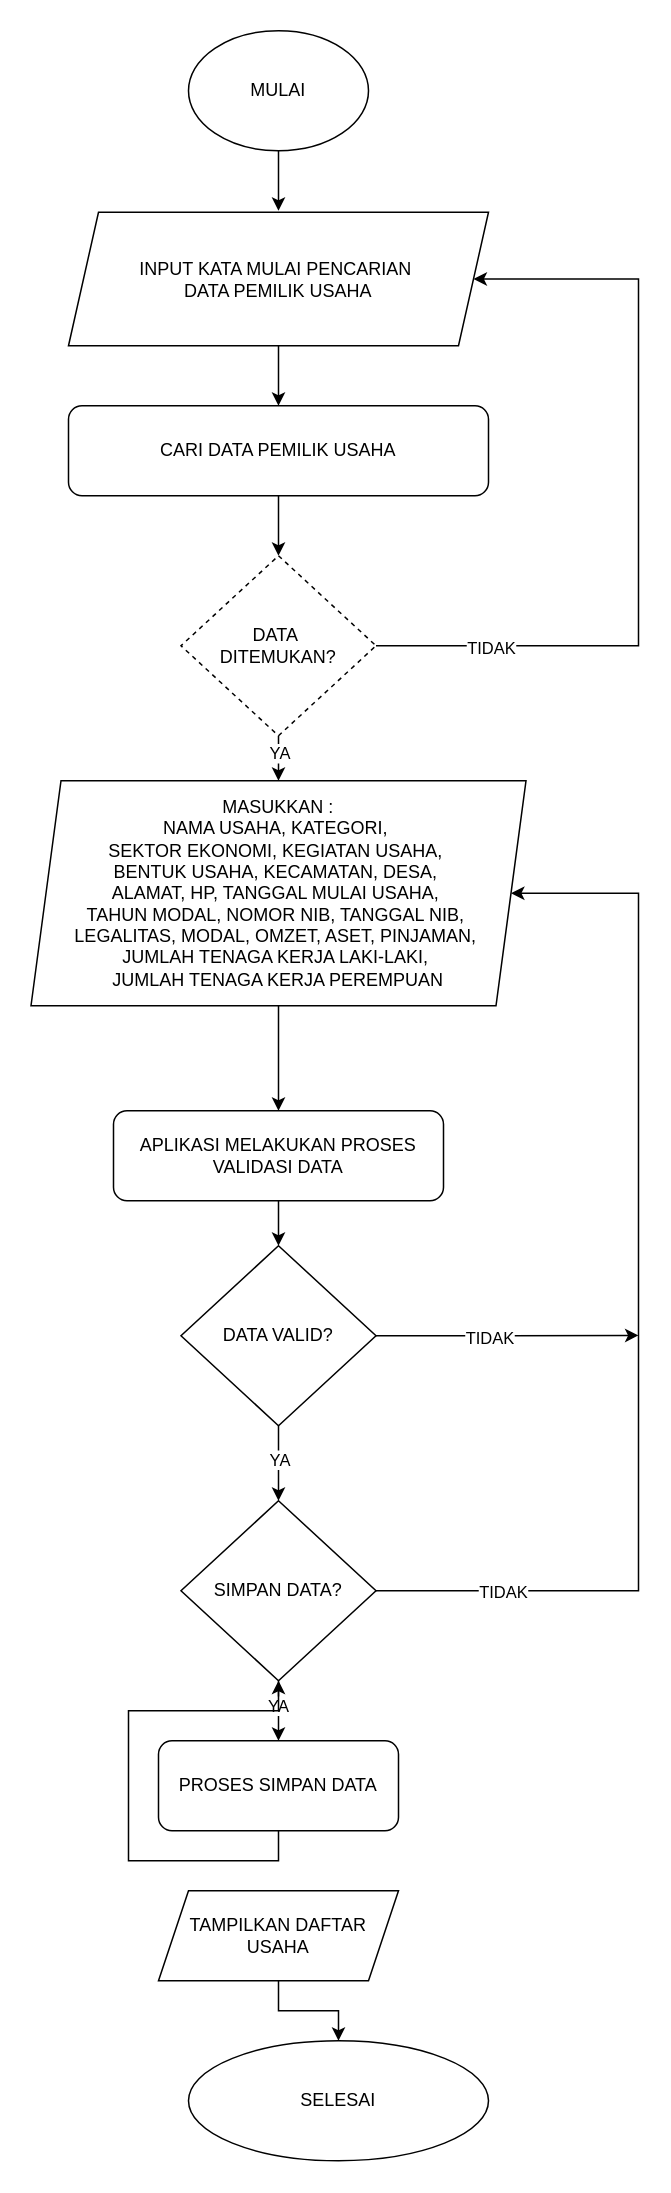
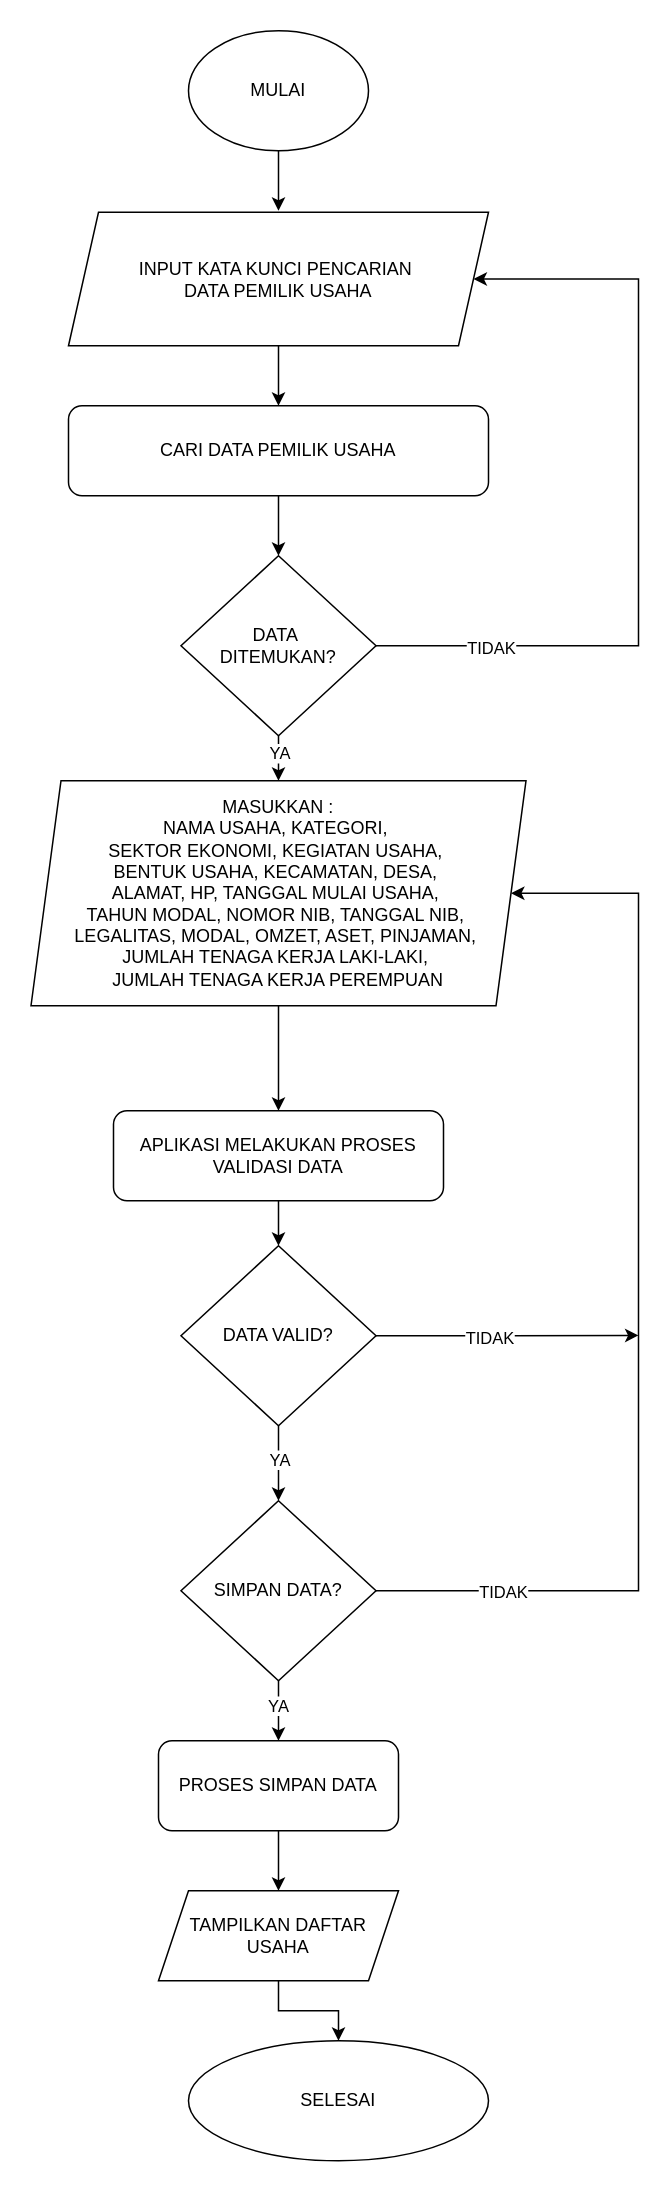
node "INPUT KATA MULAI PENCARIAN DATA PEMILIK USAHA": label "INPUT KATA MULAI PENCARIAN DATA PEMILIK USAHA" -> "INPUT KATA KUNCI PENCARIAN DATA PEMILIK USAHA"
node "DATA DITEMUKAN?": style dashed -> solid
edge "PROSES SIMPAN DATA" -> "SIMPAN DATA?": now "PROSES SIMPAN DATA" -> "TAMPILKAN DAFTAR USAHA"
